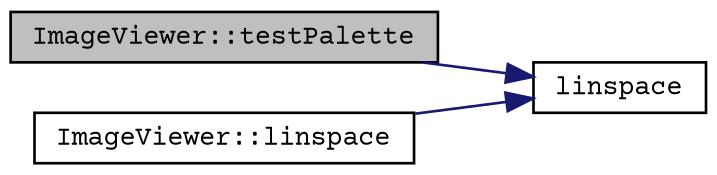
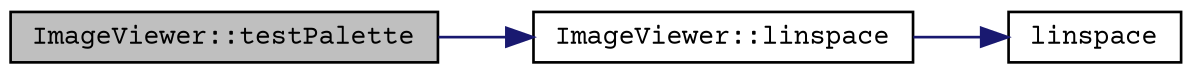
edge "ImageViewer::testPalette" -> "linspace": now "ImageViewer::testPalette" -> "ImageViewer::linspace"
